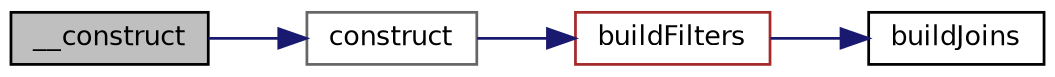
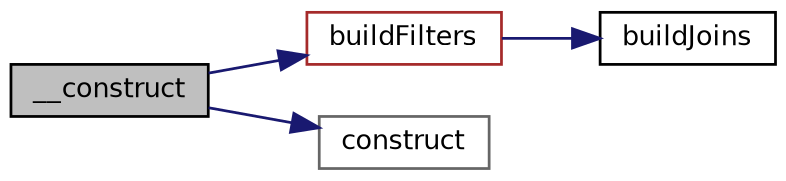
edge "construct" -> "buildFilters": now "__construct" -> "buildFilters"
